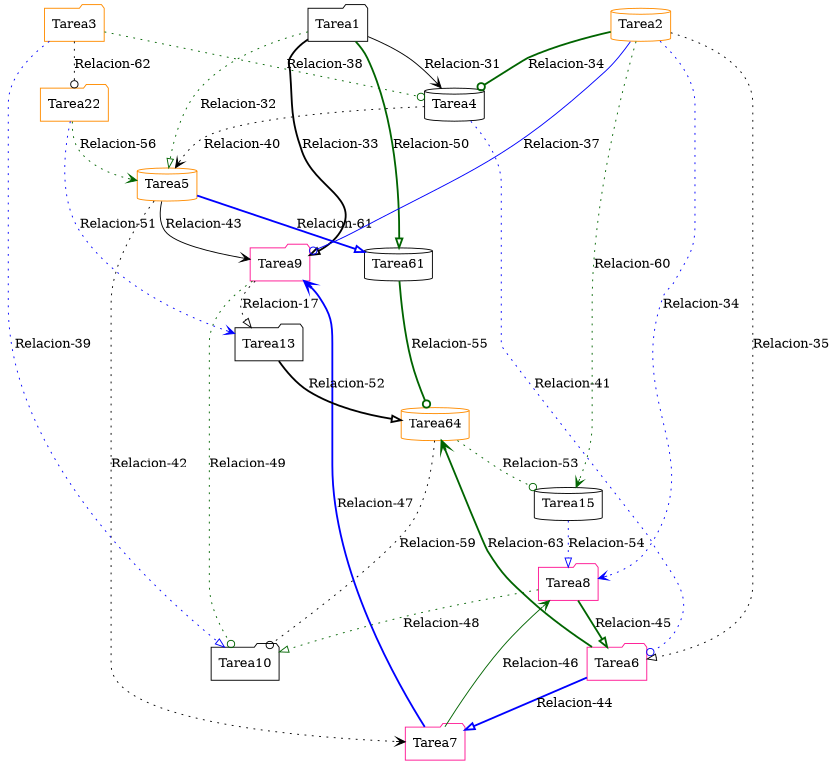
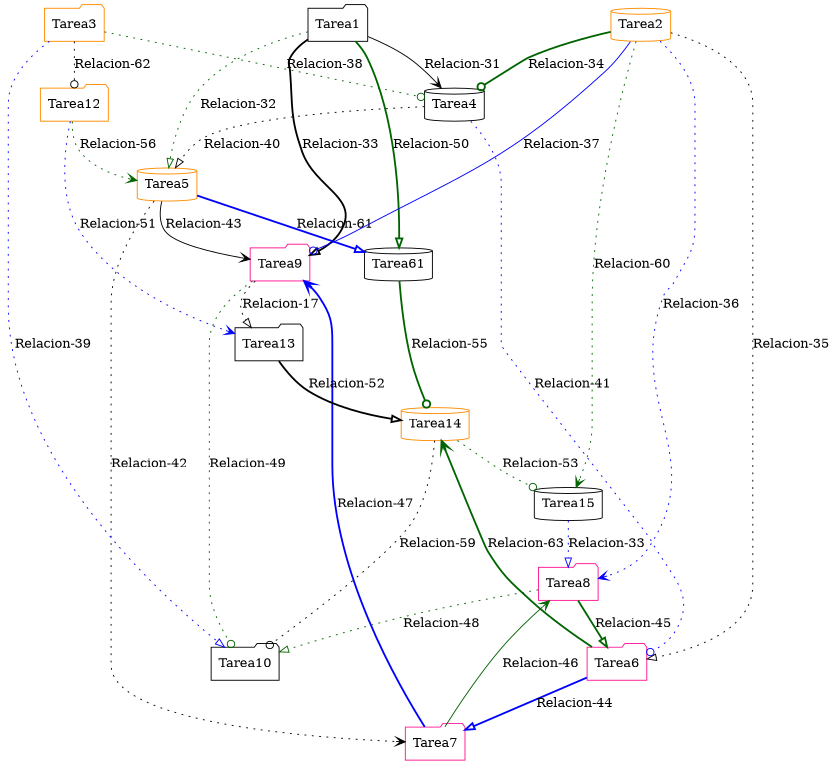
node "Tarea22": label "Tarea22" -> "Tarea12"
edge "Tarea4" -> "Tarea5": arrowhead vee -> onormal
edge "Tarea2" -> "Tarea8": label "Relacion-34" -> "Relacion-36"
node "Tarea64": label "Tarea64" -> "Tarea14"
edge "Tarea15" -> "Tarea8": label "Relacion-54" -> "Relacion-33"
